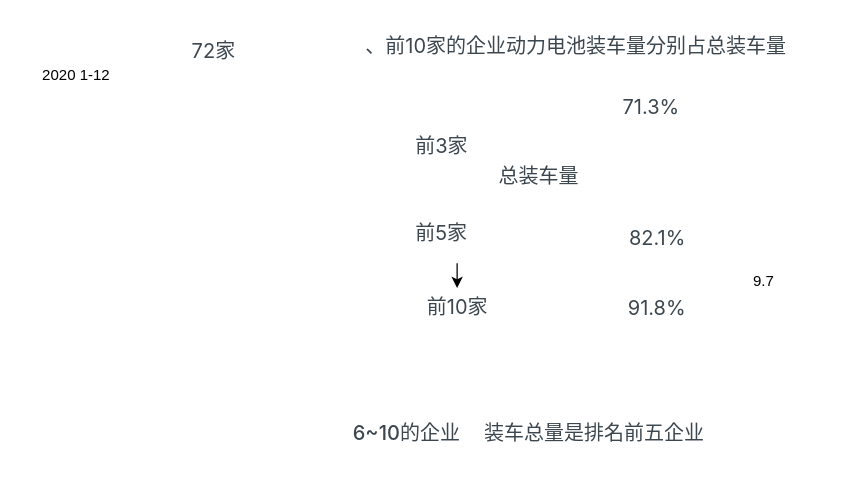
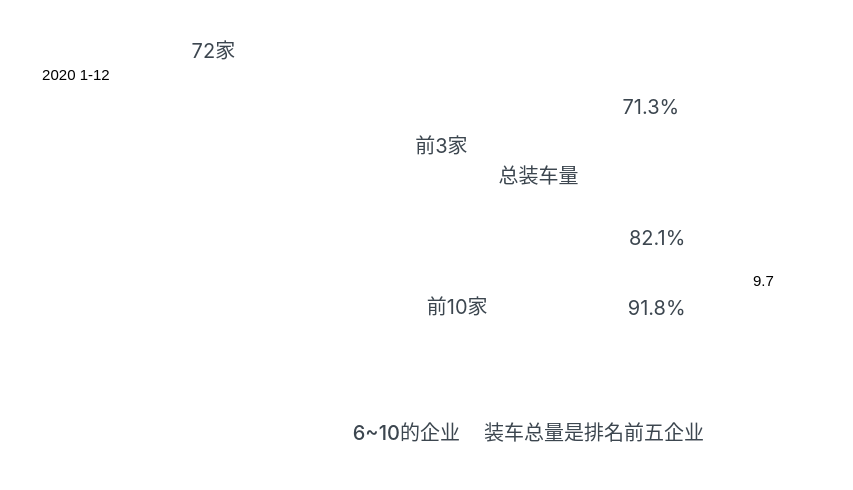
node "、前10家的企业动力电池装车量分别占总装车量": removed
node "前5家": removed
edge "前5家" -> "前10家": removed
